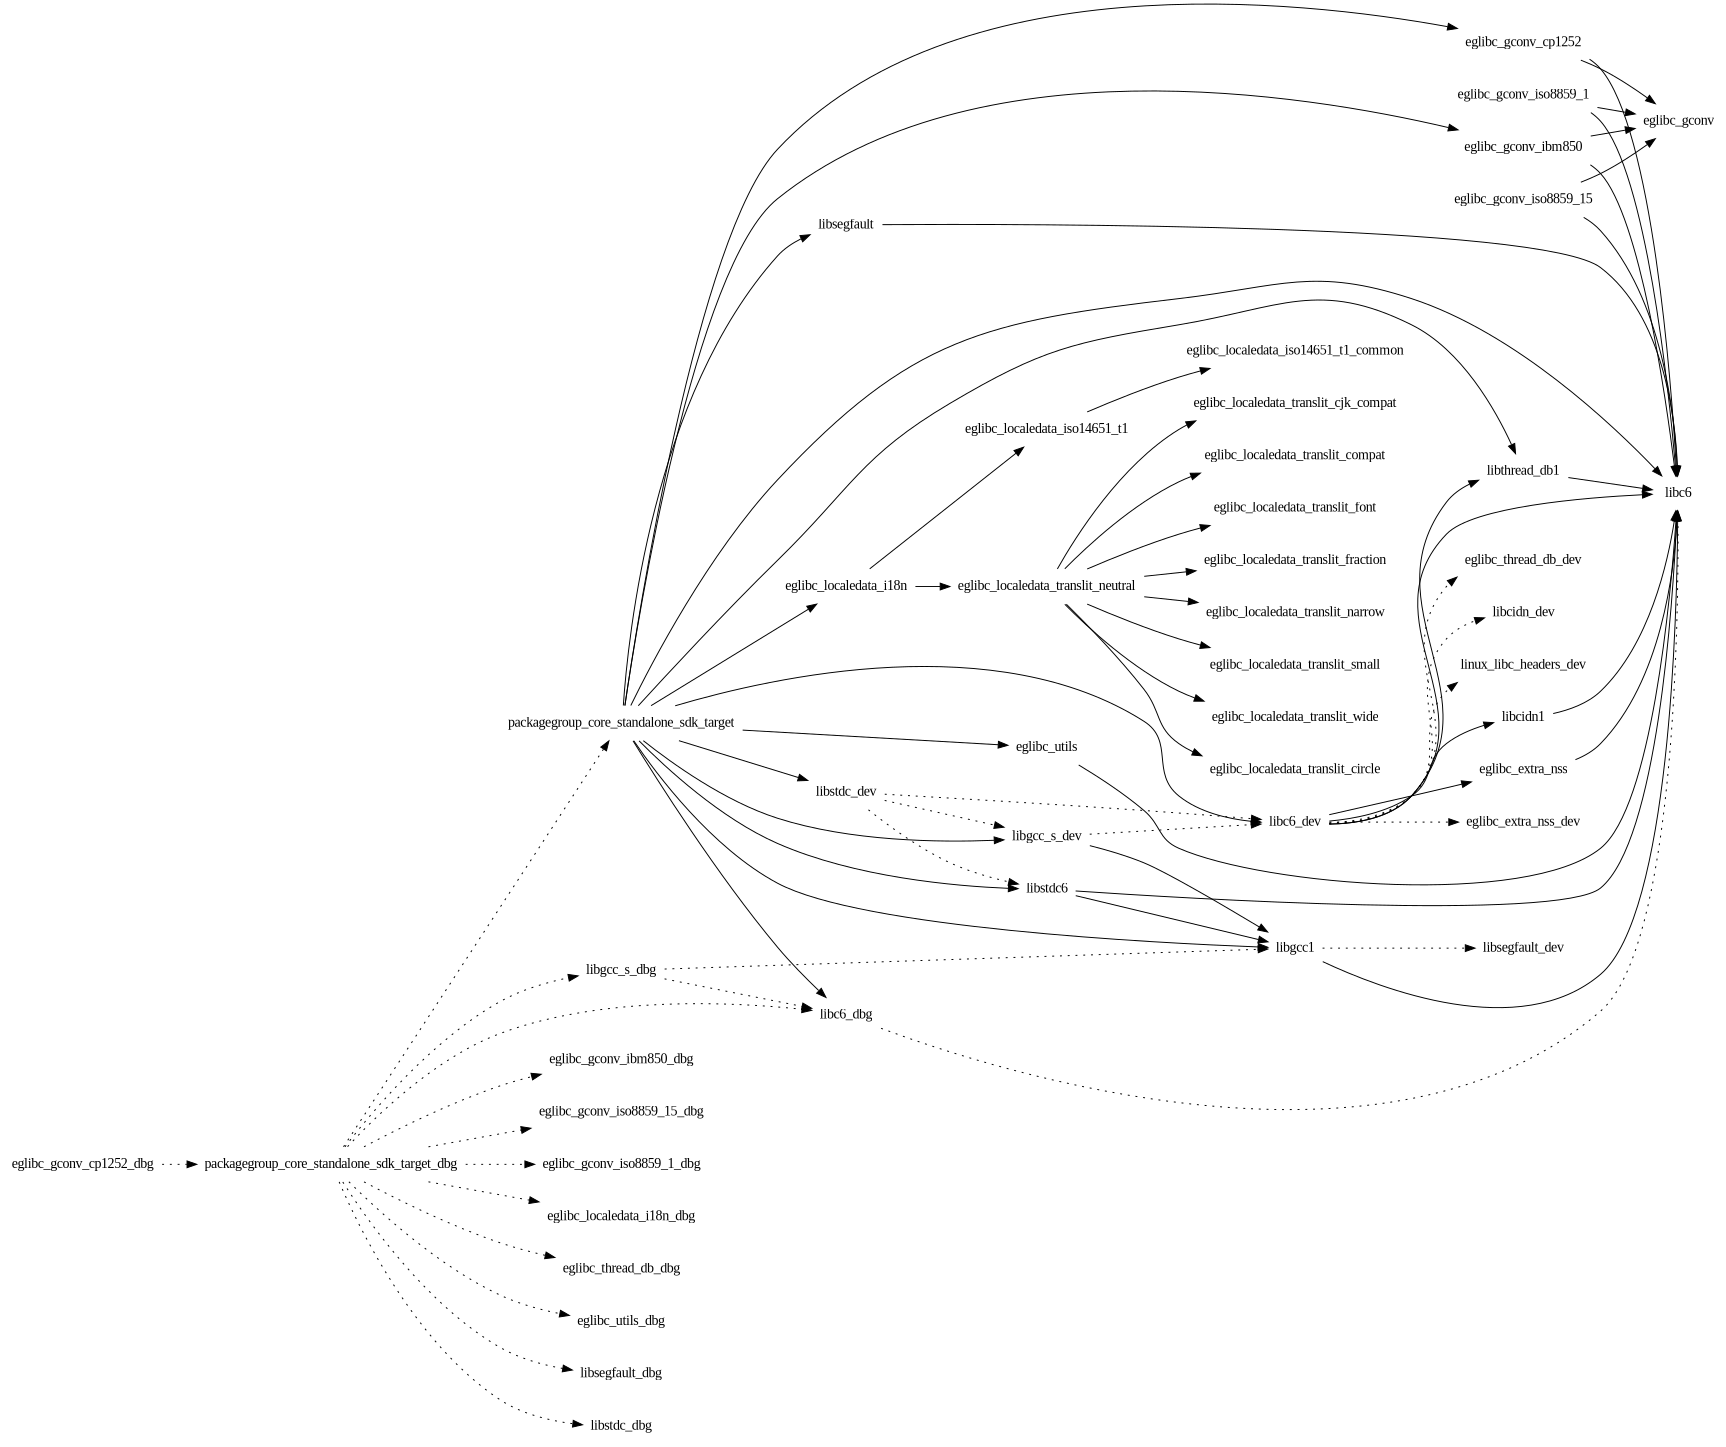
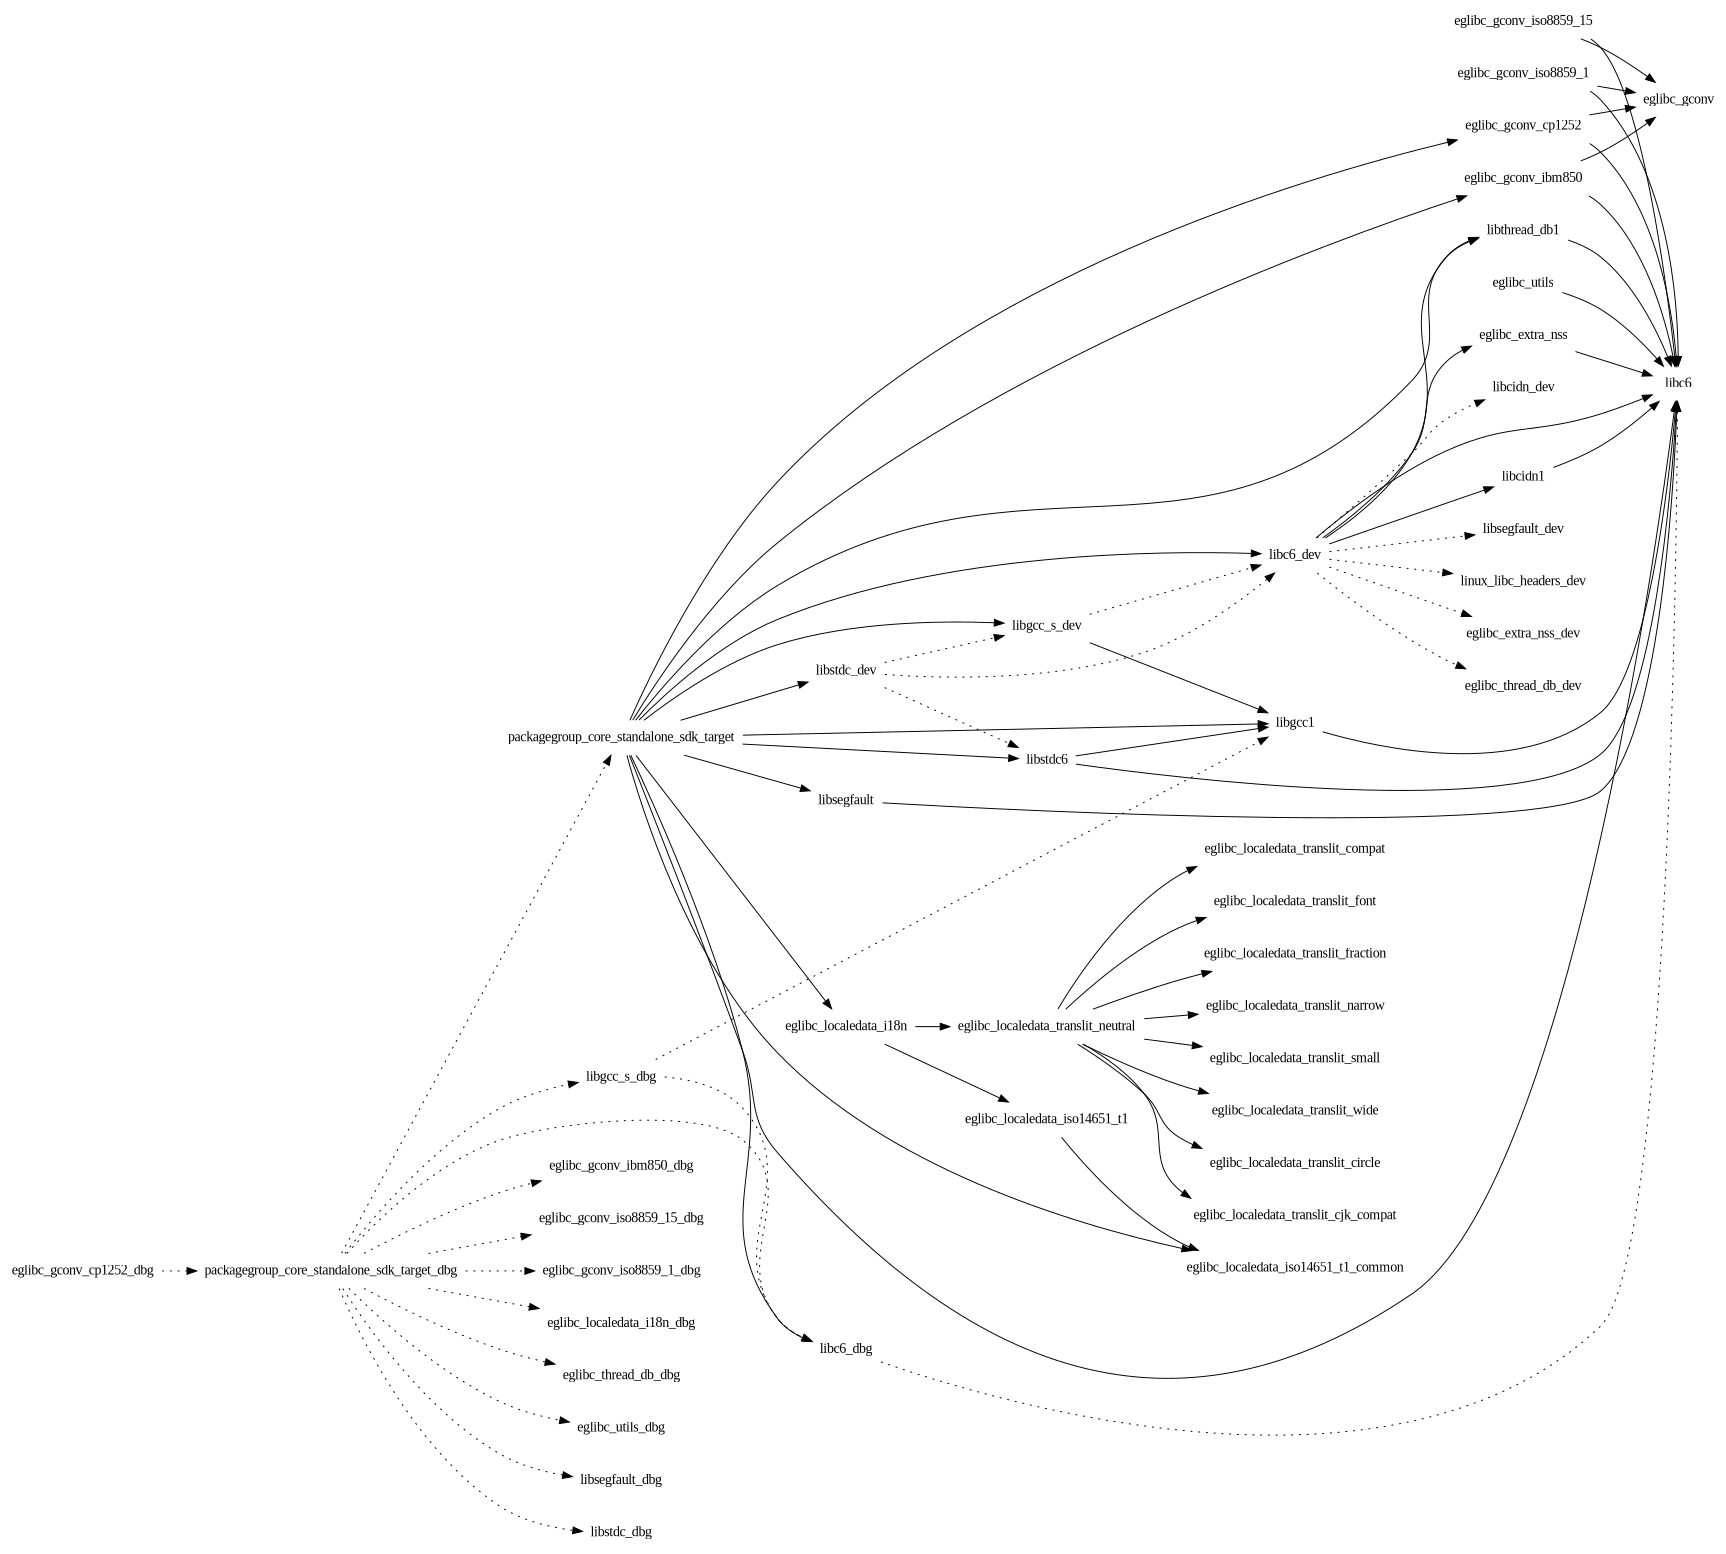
edge "packagegroup_core_standalone_sdk_target" -> "eglibc_utils": now "packagegroup_core_standalone_sdk_target" -> "eglibc_localedata_iso14651_t1_common"
edge "libgcc1" -> "libsegfault_dev": now "libc6_dev" -> "libsegfault_dev"
